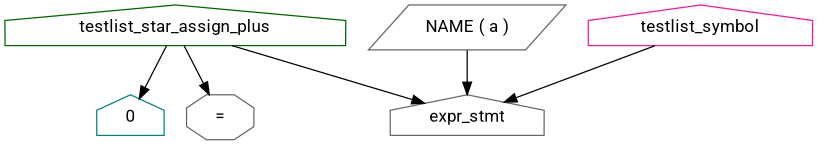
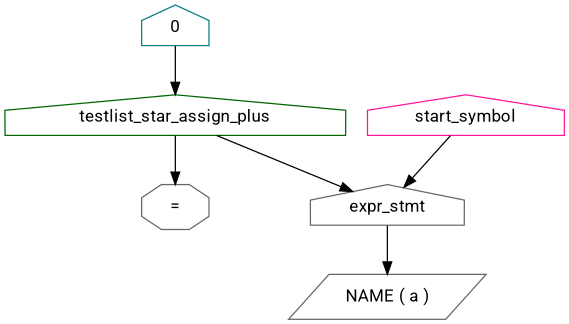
node "testlist_symbol": label "testlist_symbol" -> "start_symbol"
edge "NAME ( a )" -> "expr_stmt": reversed
edge "testlist_star_assign_plus" -> "0": reversed
